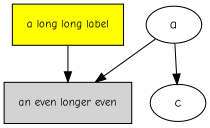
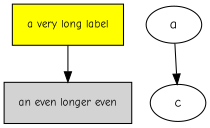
node "a long long label": label "a long long label" -> "a very long label"
edge "a" -> "an even longer even": removed
